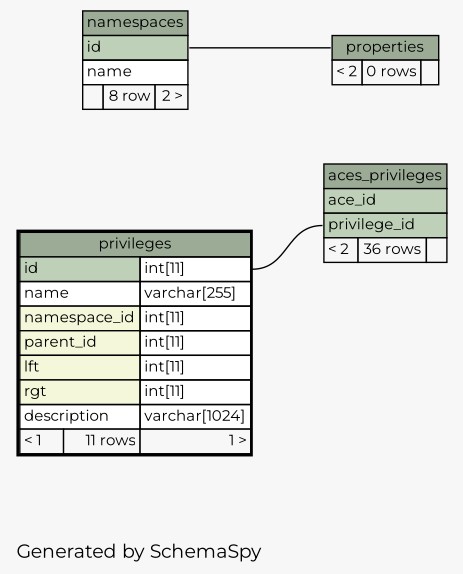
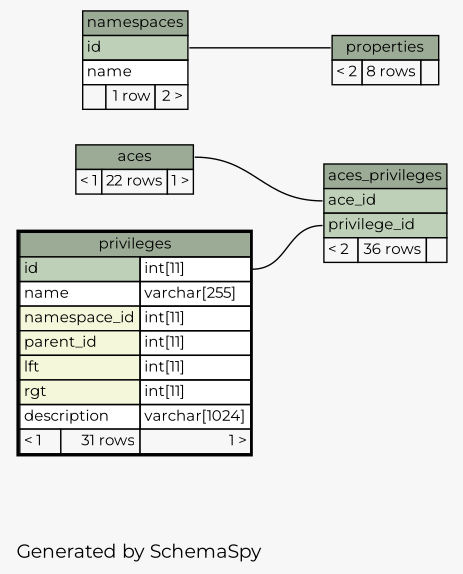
node "properties": text "0 rows" -> "8 rows"
node "namespaces": text "8 row" -> "1 row"
node "aces": added
node "privileges": text "11 rows" -> "31 rows"
